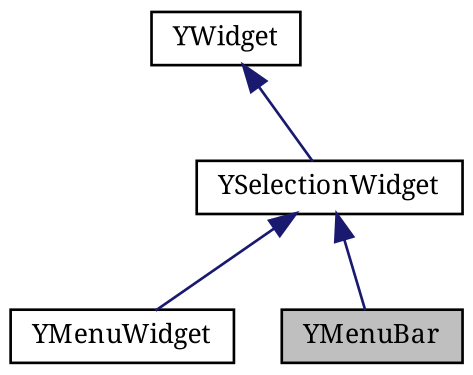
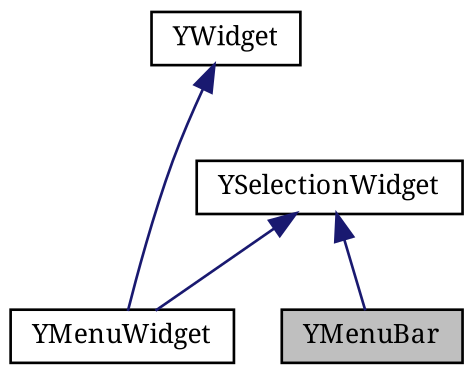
edge "YSelectionWidget" -> "YWidget": now "YMenuWidget" -> "YWidget"
